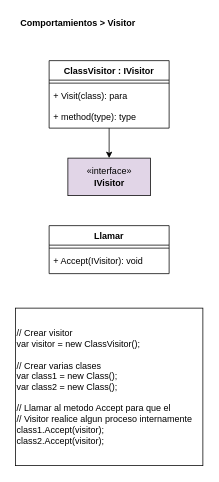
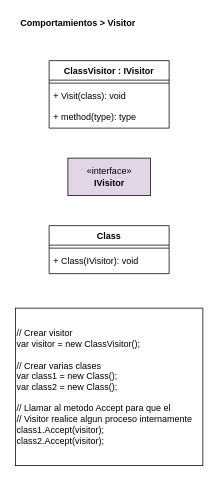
node "+ Visit(class): para + method(type): type": label "+ Visit(class): para + method(type): type" -> "+ Visit(class): void + method(type): type"
edge "ClassVisitor : IVisitor" -> "«interface» IVisitor": removed
node "Llamar": label "Llamar" -> "Class"
node "+ Accept(IVisitor): void": label "+ Accept(IVisitor): void" -> "+ Class(IVisitor): void"
